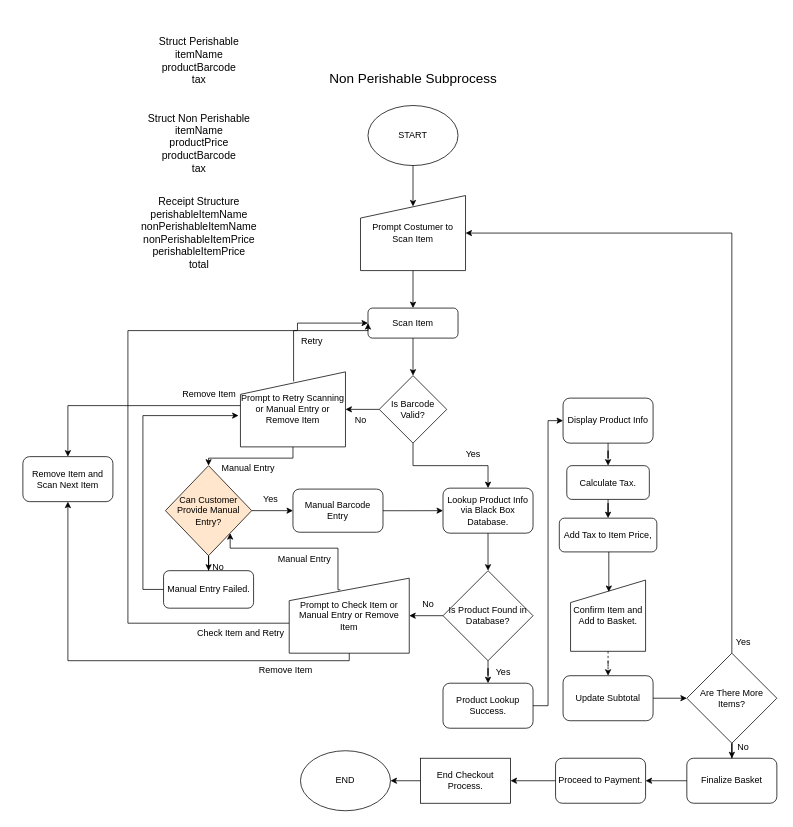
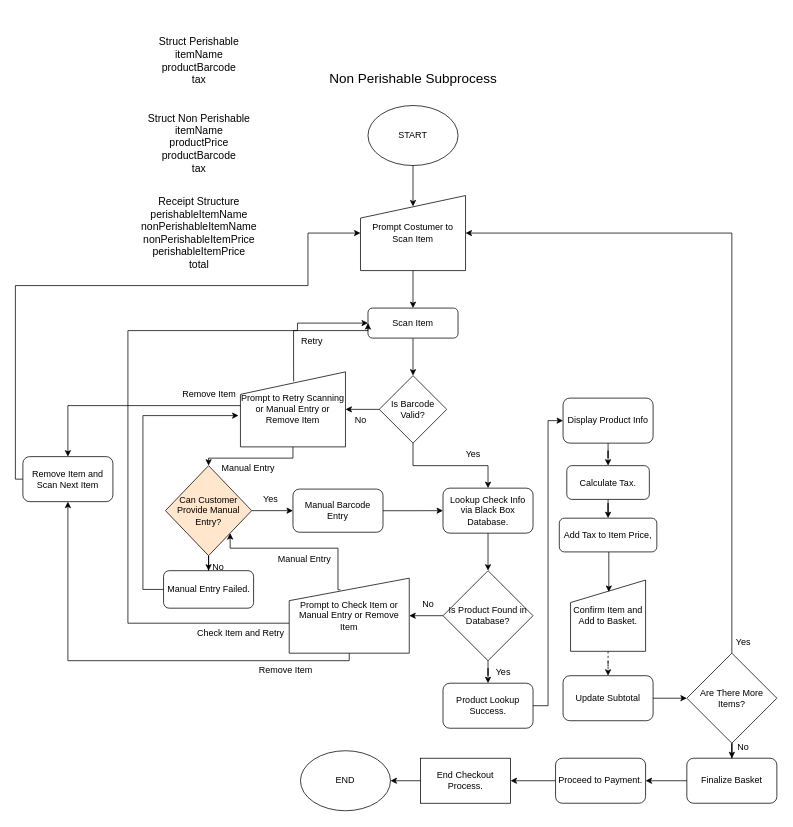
edge "Remove Item and Scan Next Item" -> "Prompt Costumer to Scan Item": added
node "Lookup Product Info via Black Box Database.": label "Lookup Product Info via Black Box Database." -> "Lookup Check Info via Black Box Database."
